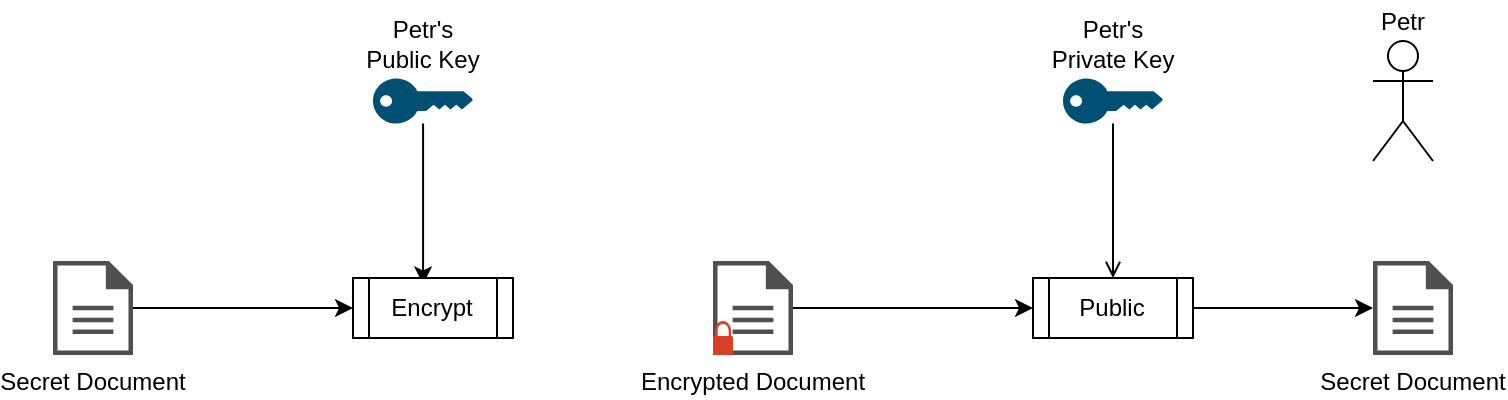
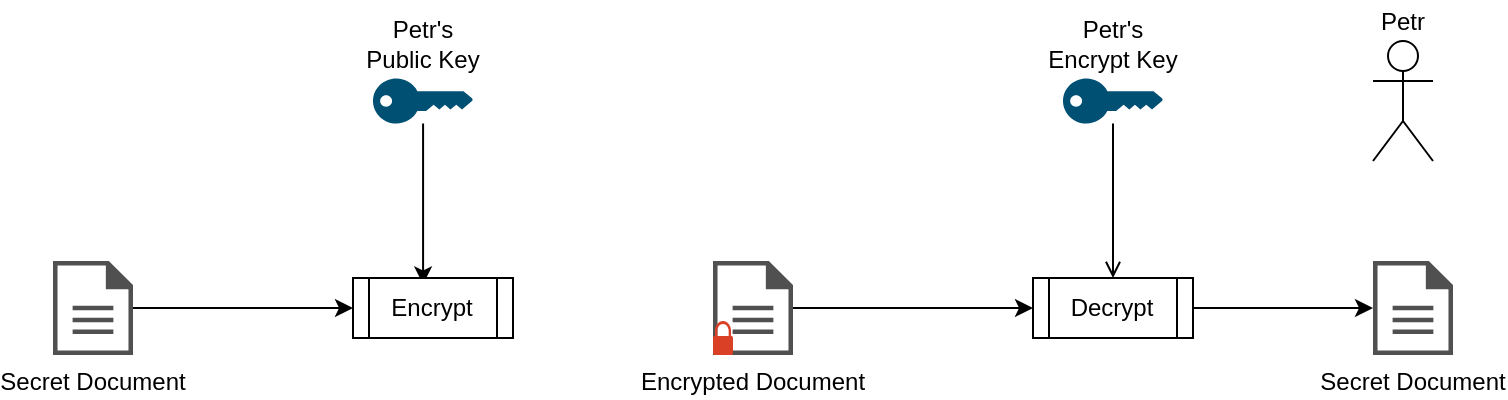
node "Petr's Private Key": label "Petr's Private Key" -> "Petr's Encrypt Key"
node "Public": label "Public" -> "Decrypt"
